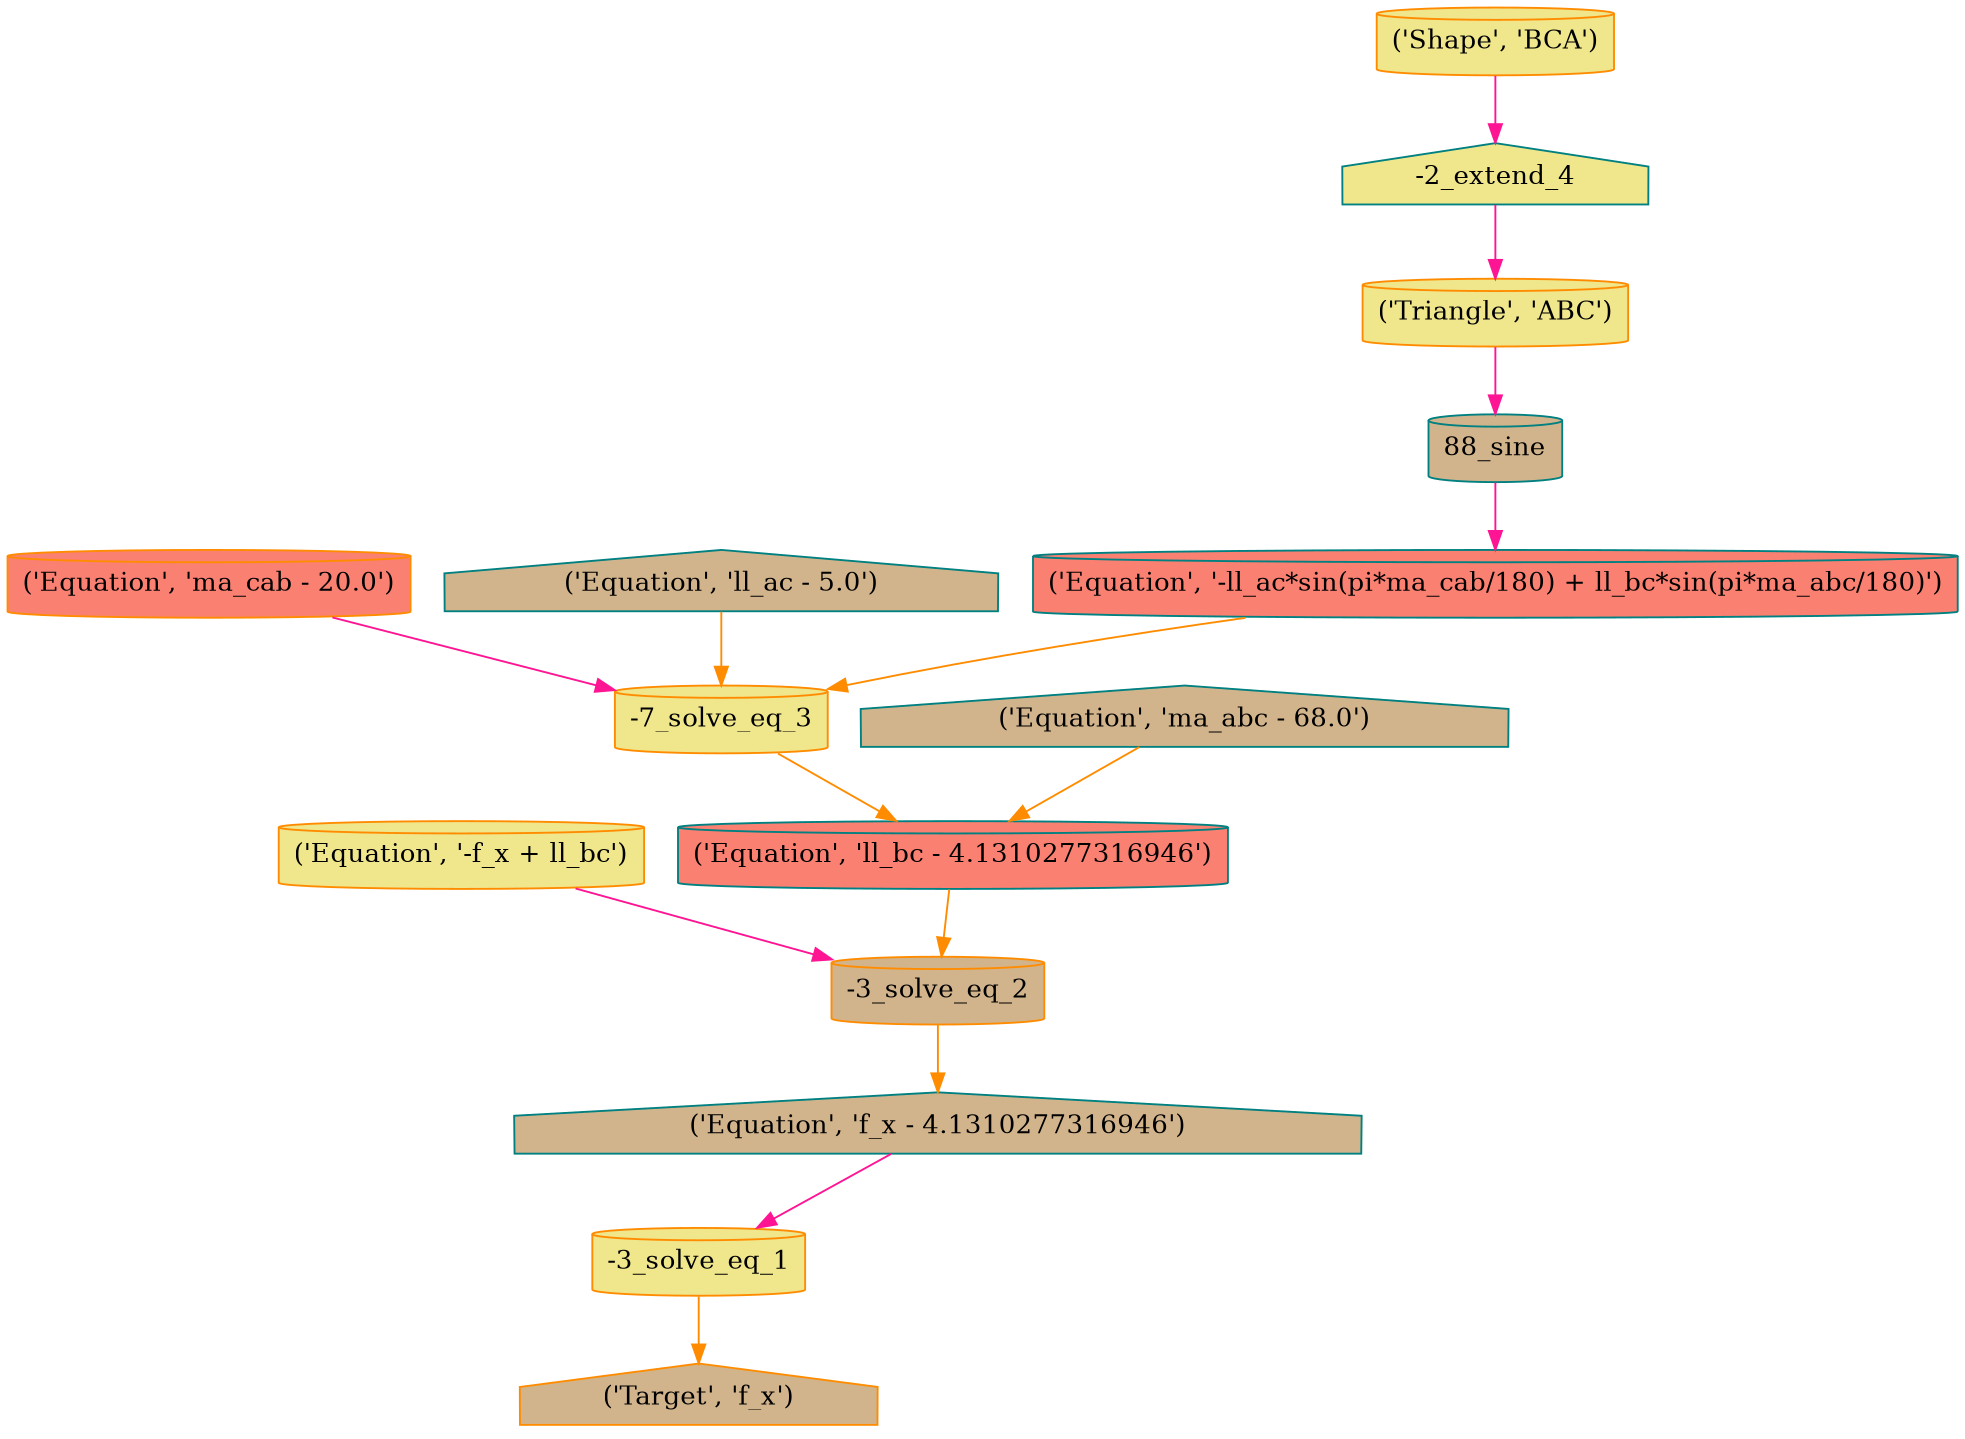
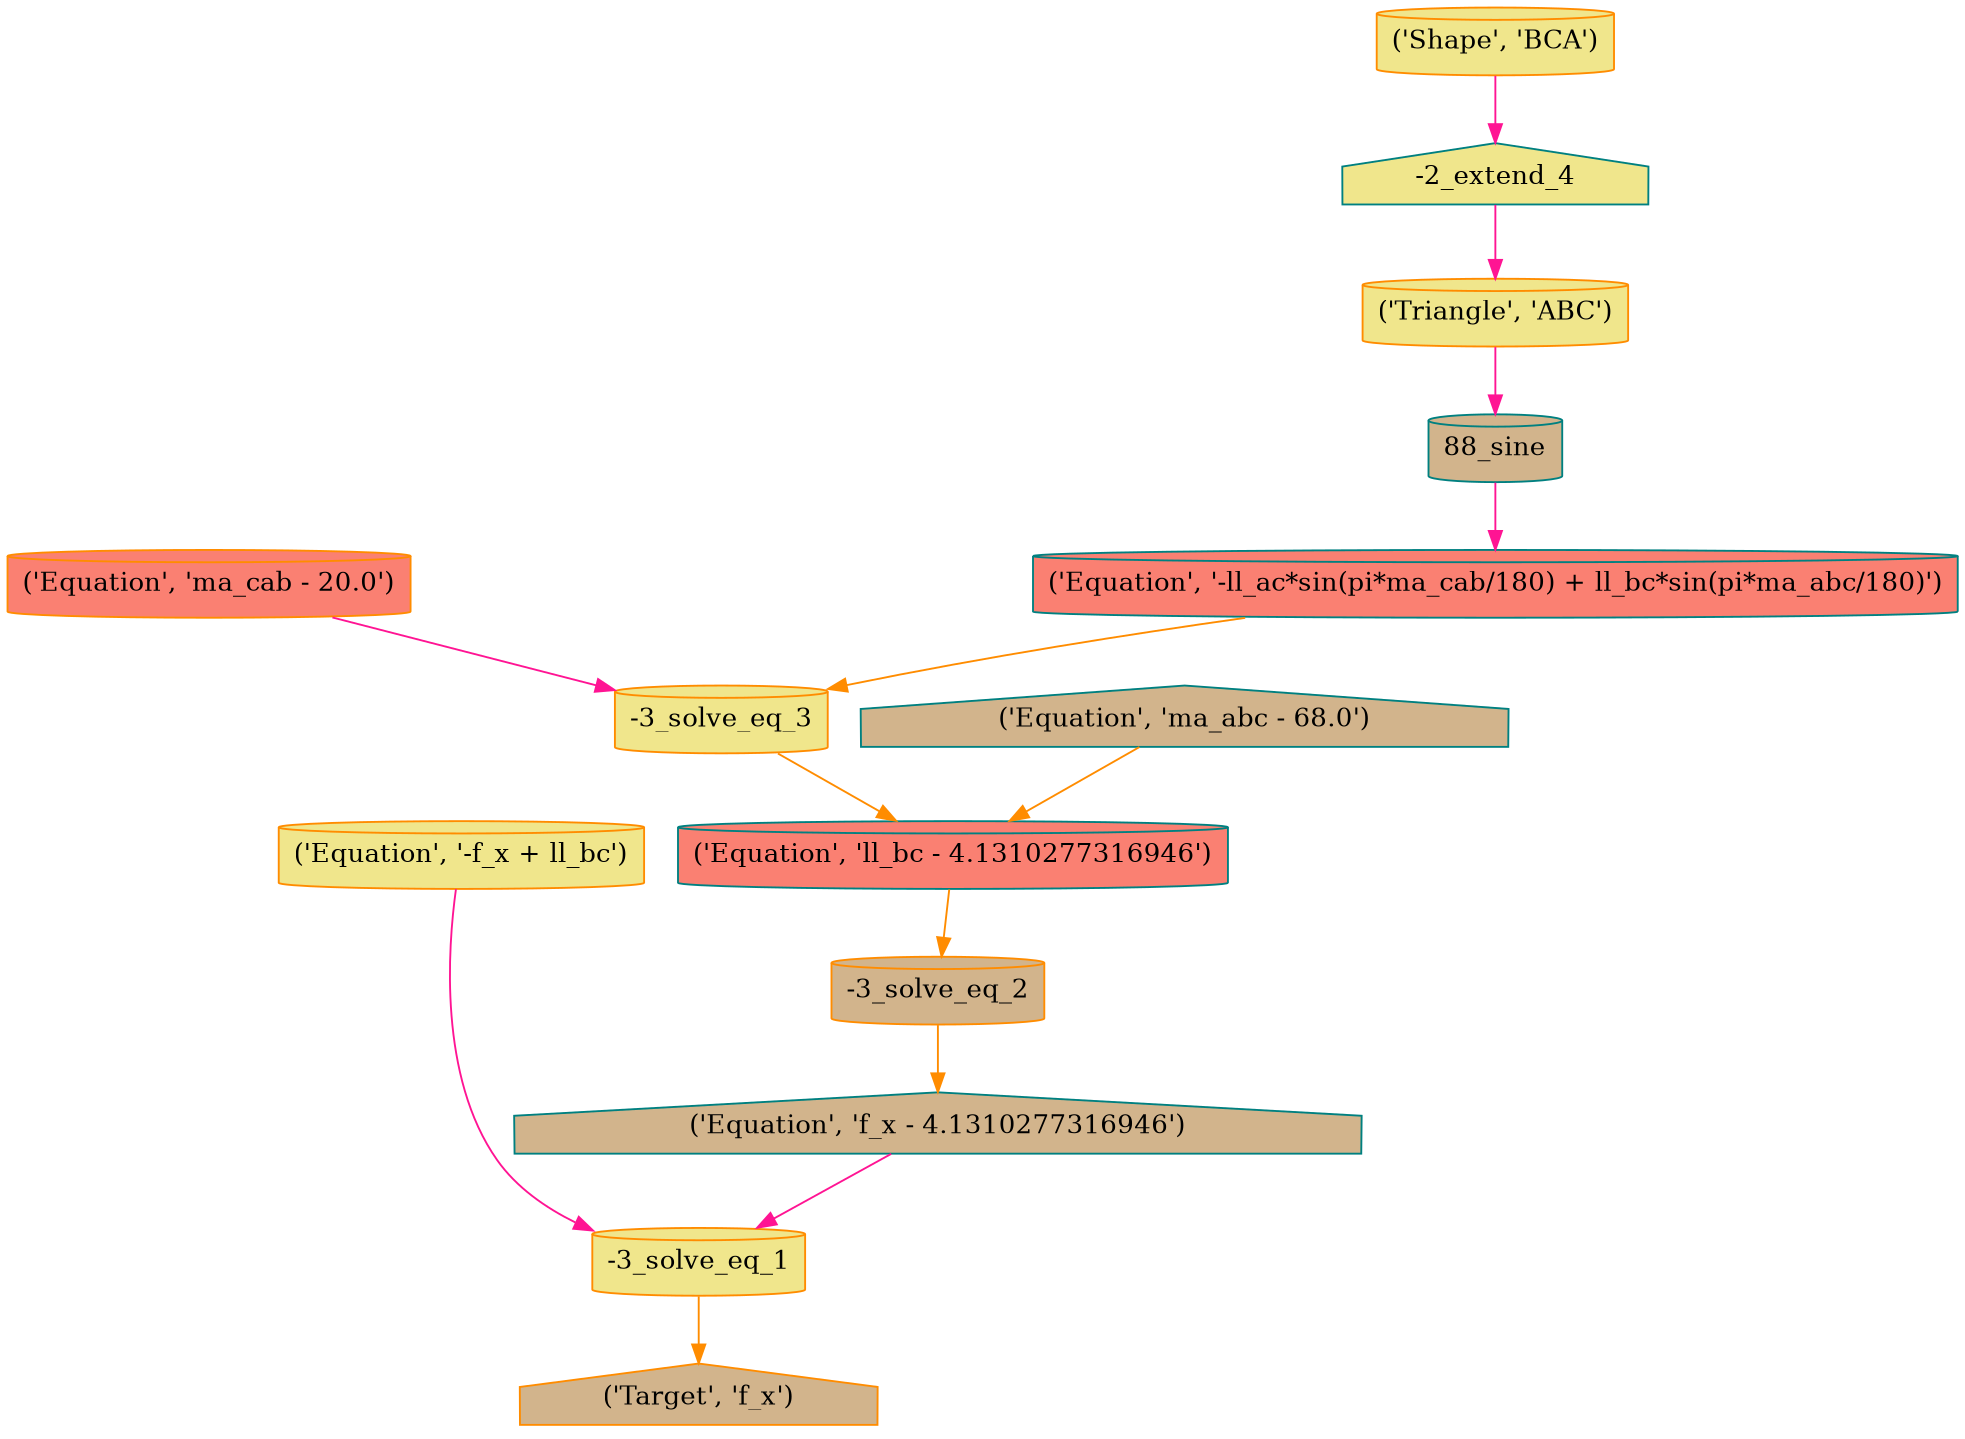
node "('Equation', 'll_ac - 5.0')": removed
node "-7_solve_eq_3": label "-7_solve_eq_3" -> "-3_solve_eq_3"
edge "('Equation', '-f_x + ll_bc')" -> "-3_solve_eq_2": now "('Equation', '-f_x + ll_bc')" -> "-3_solve_eq_1"
